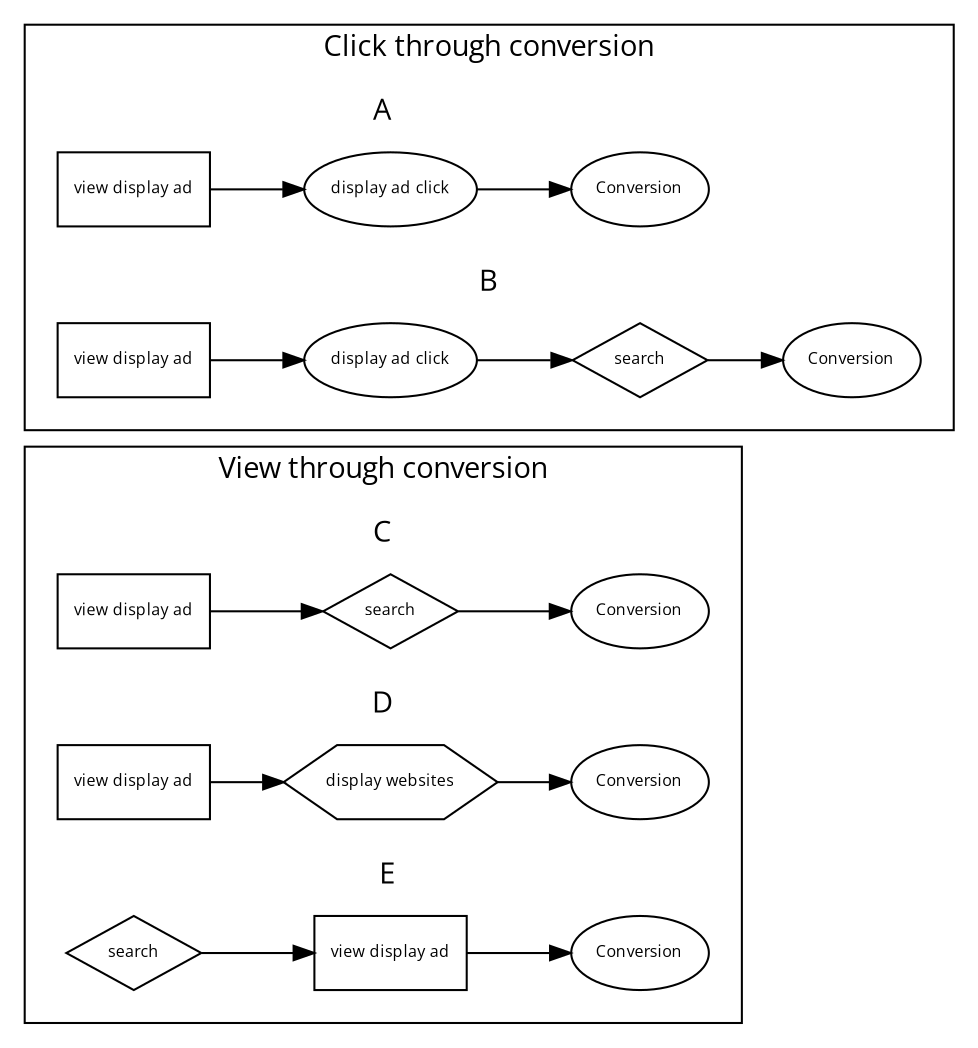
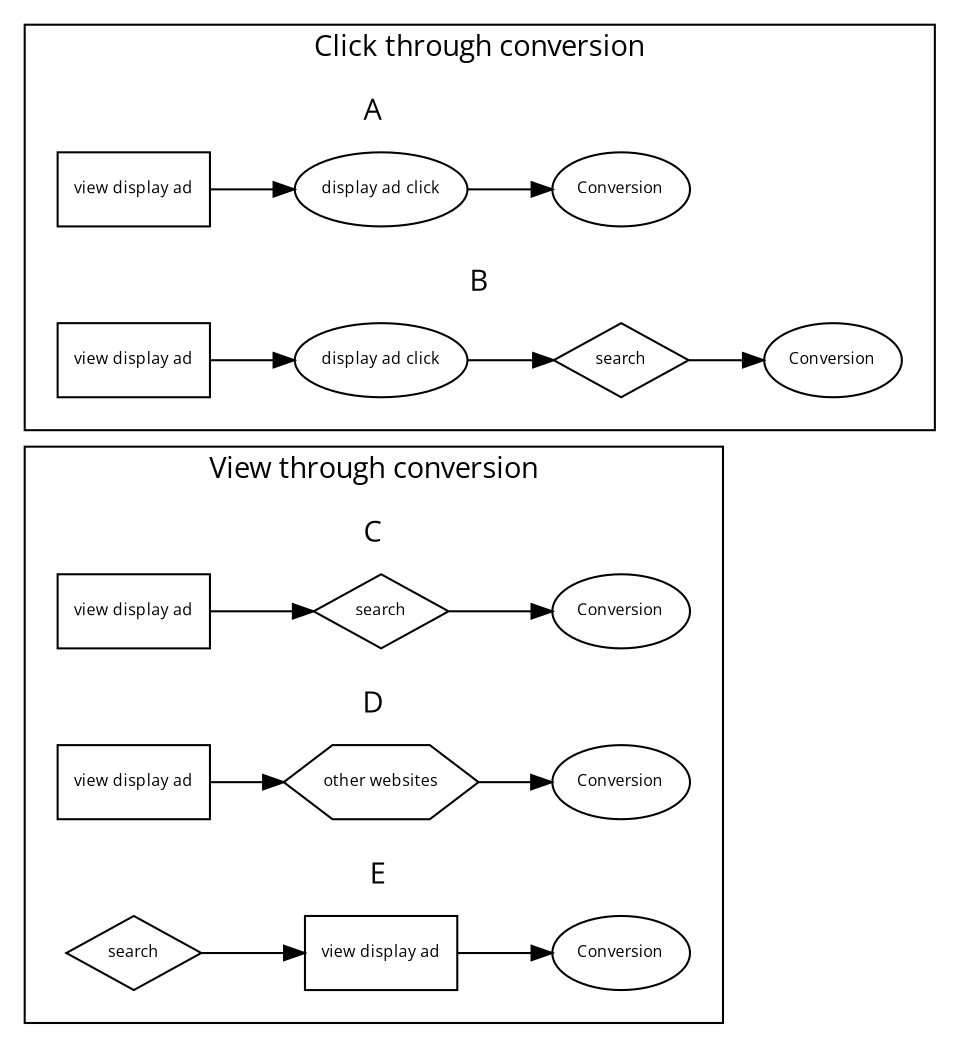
node "display websites": label "display websites" -> "other websites"
